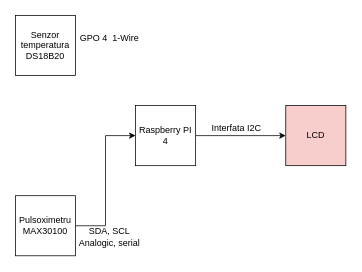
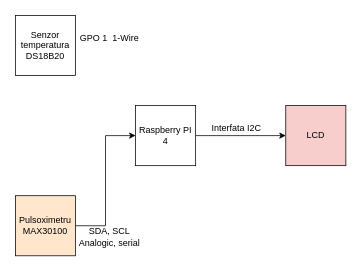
node "GPO 4 1-Wire": label "GPO 4 1-Wire" -> "GPO 1 1-Wire"
node "Pulsoximetru MAX30100": fillcolor #ffffff -> #ffe6cc
